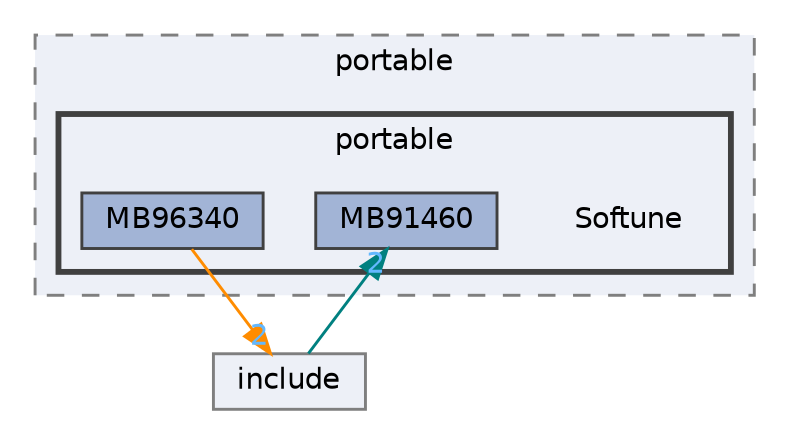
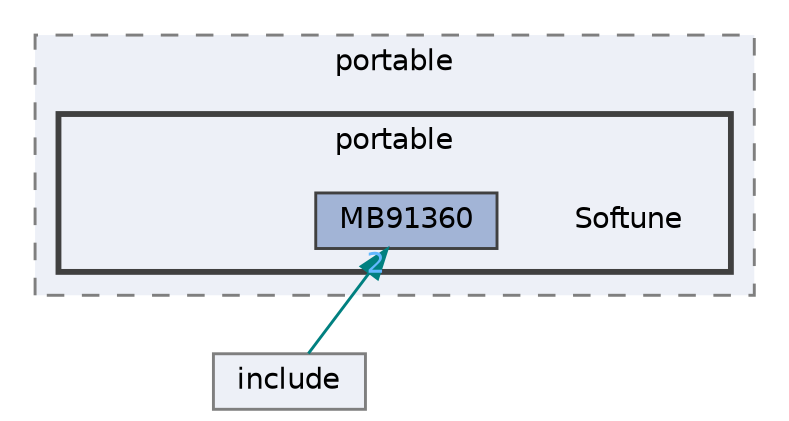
node "MB96340": removed
node "MB91460": label "MB91460" -> "MB91360"
